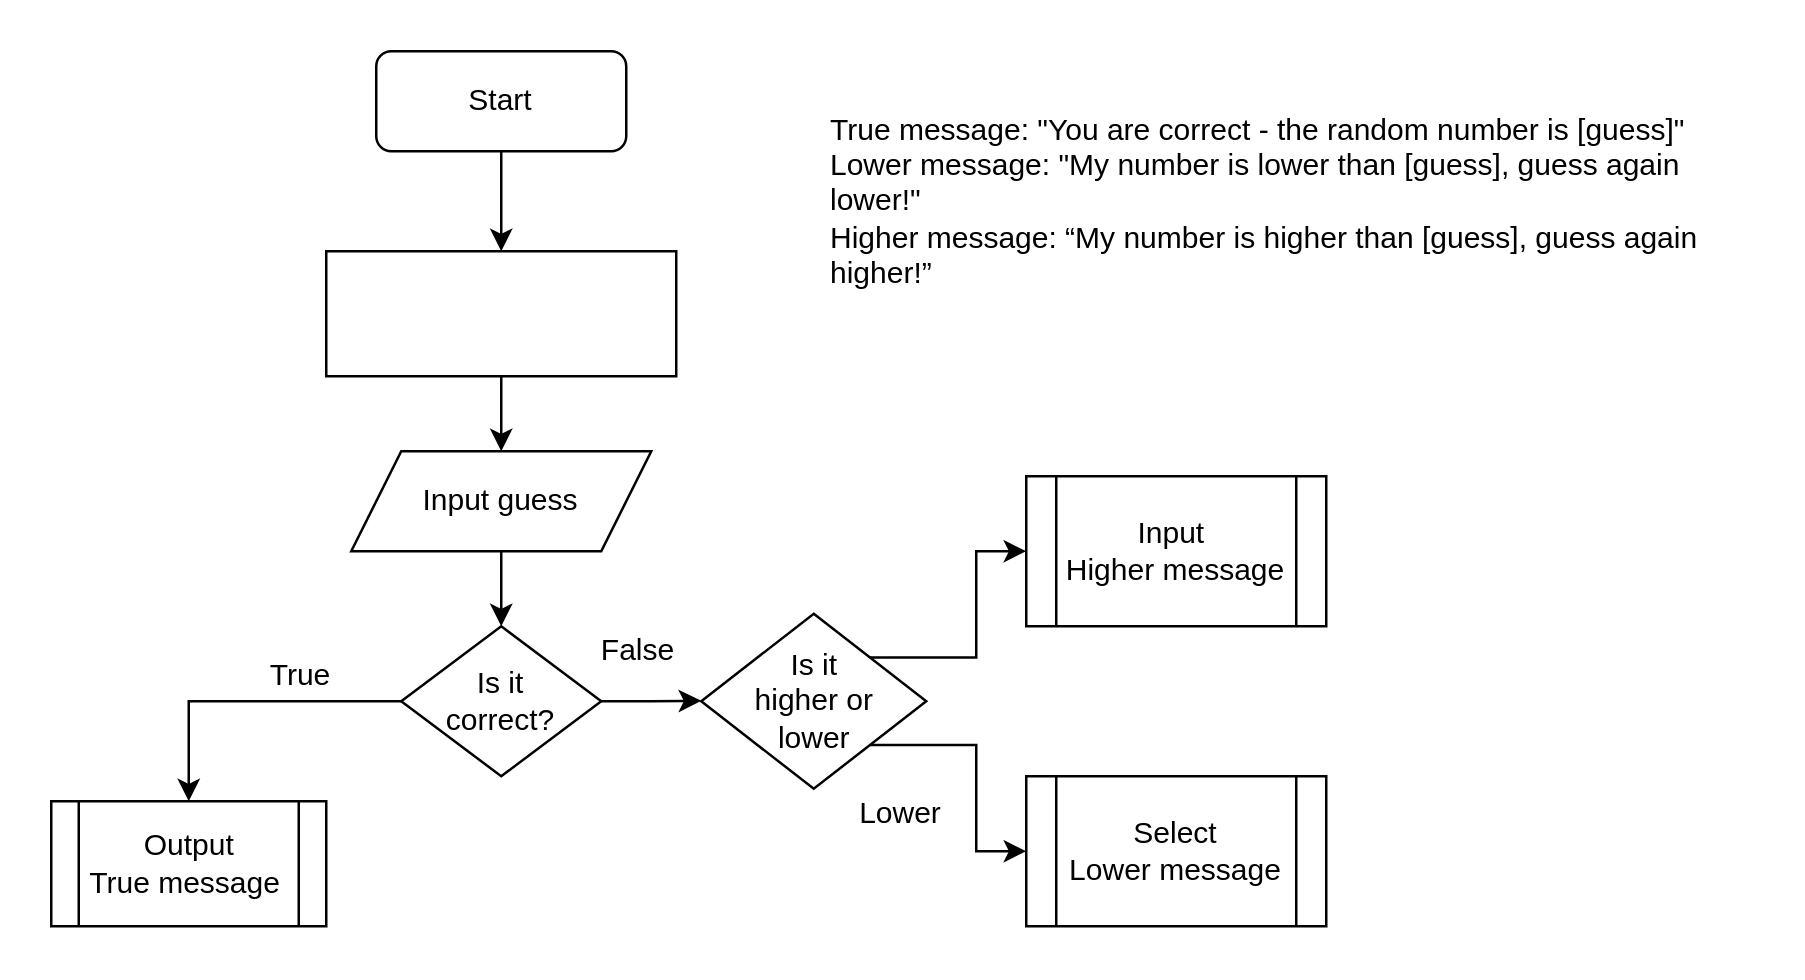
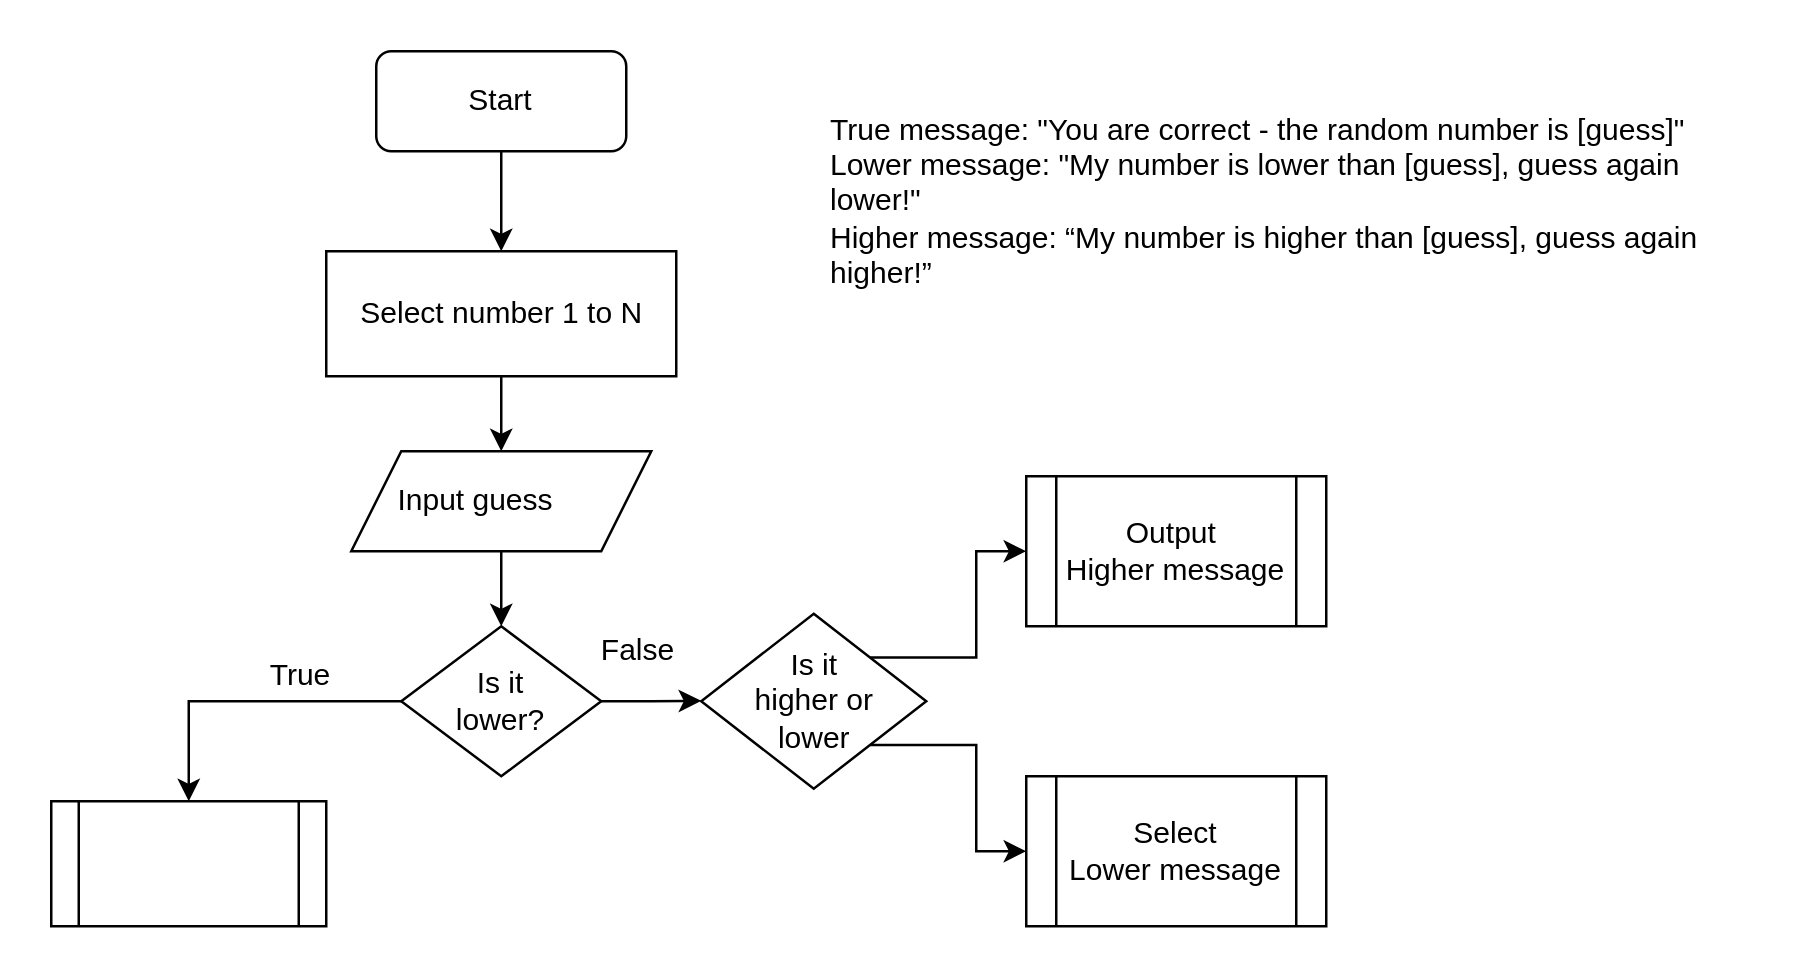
node "Select number 1 to N": added
node "Input guess": moved (501, 501) -> (476, 501)
node "Input Higher message": label "Input Higher message" -> "Output Higher message"
node "Is it correct?": label "Is it correct?" -> "Is it lower?"
node "Lower": removed
node "Output True message": removed
